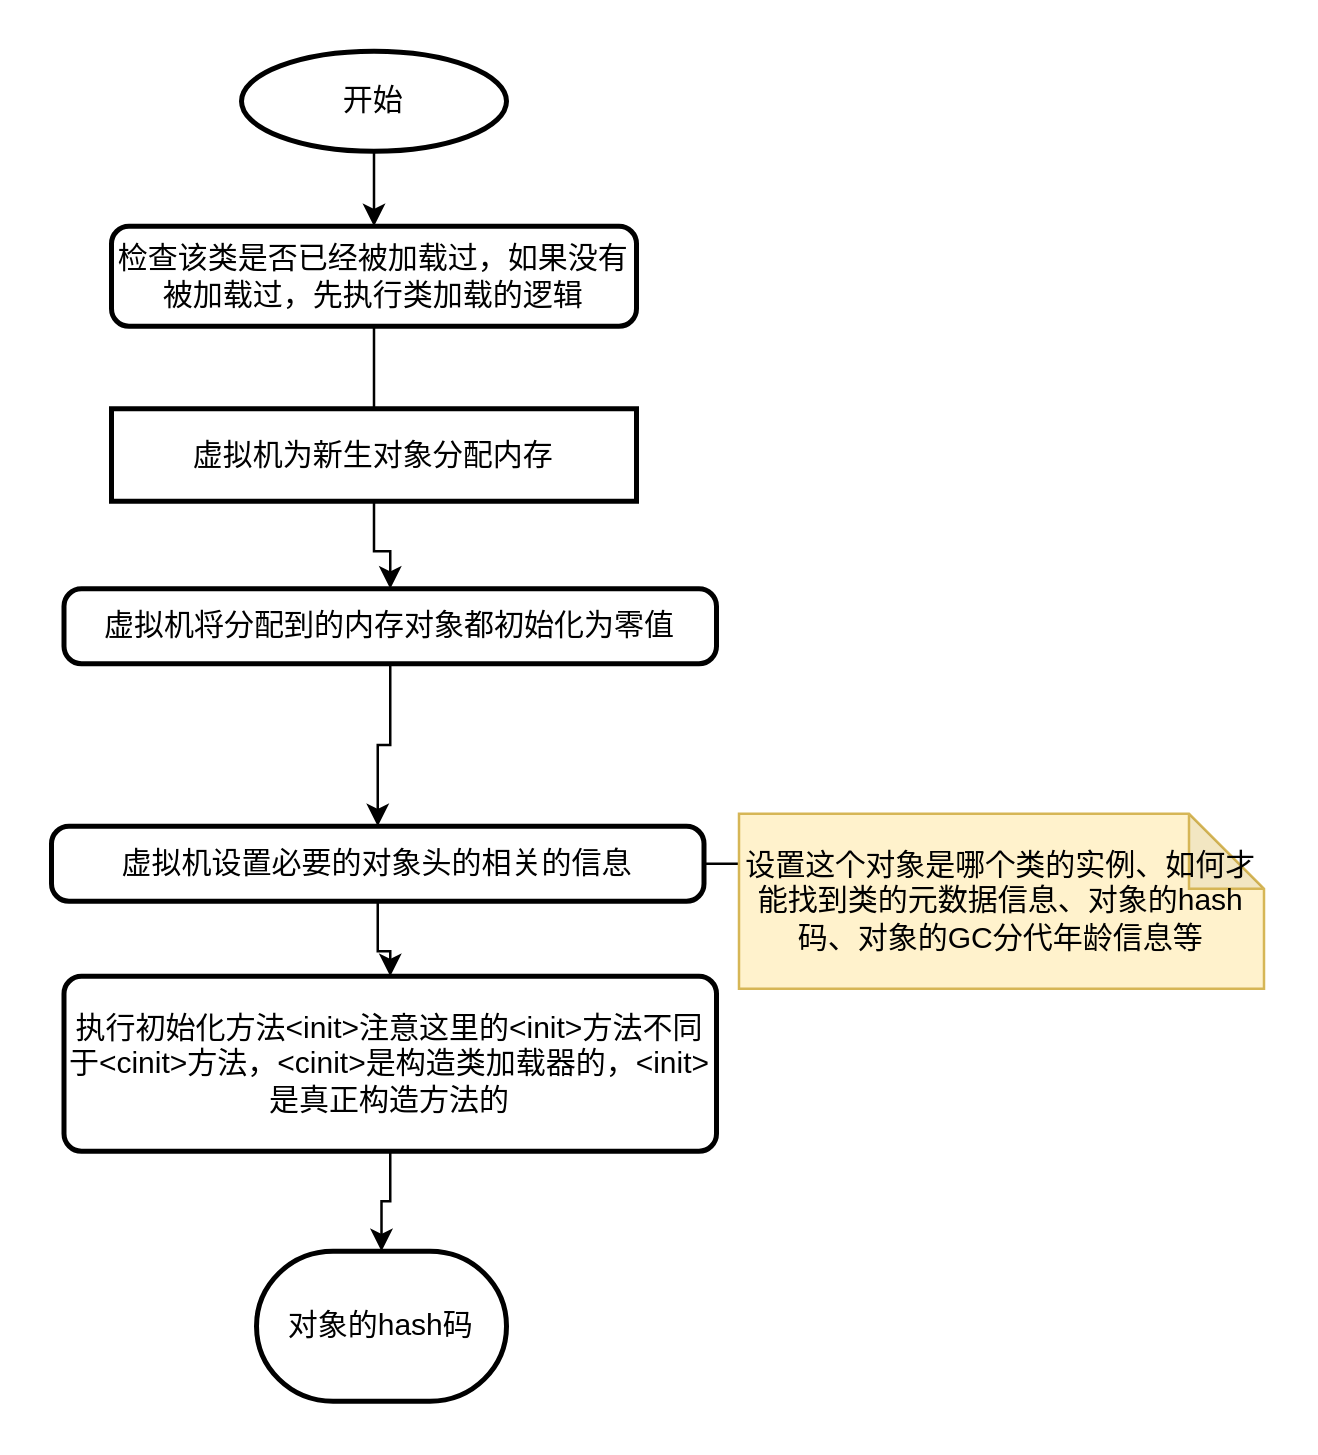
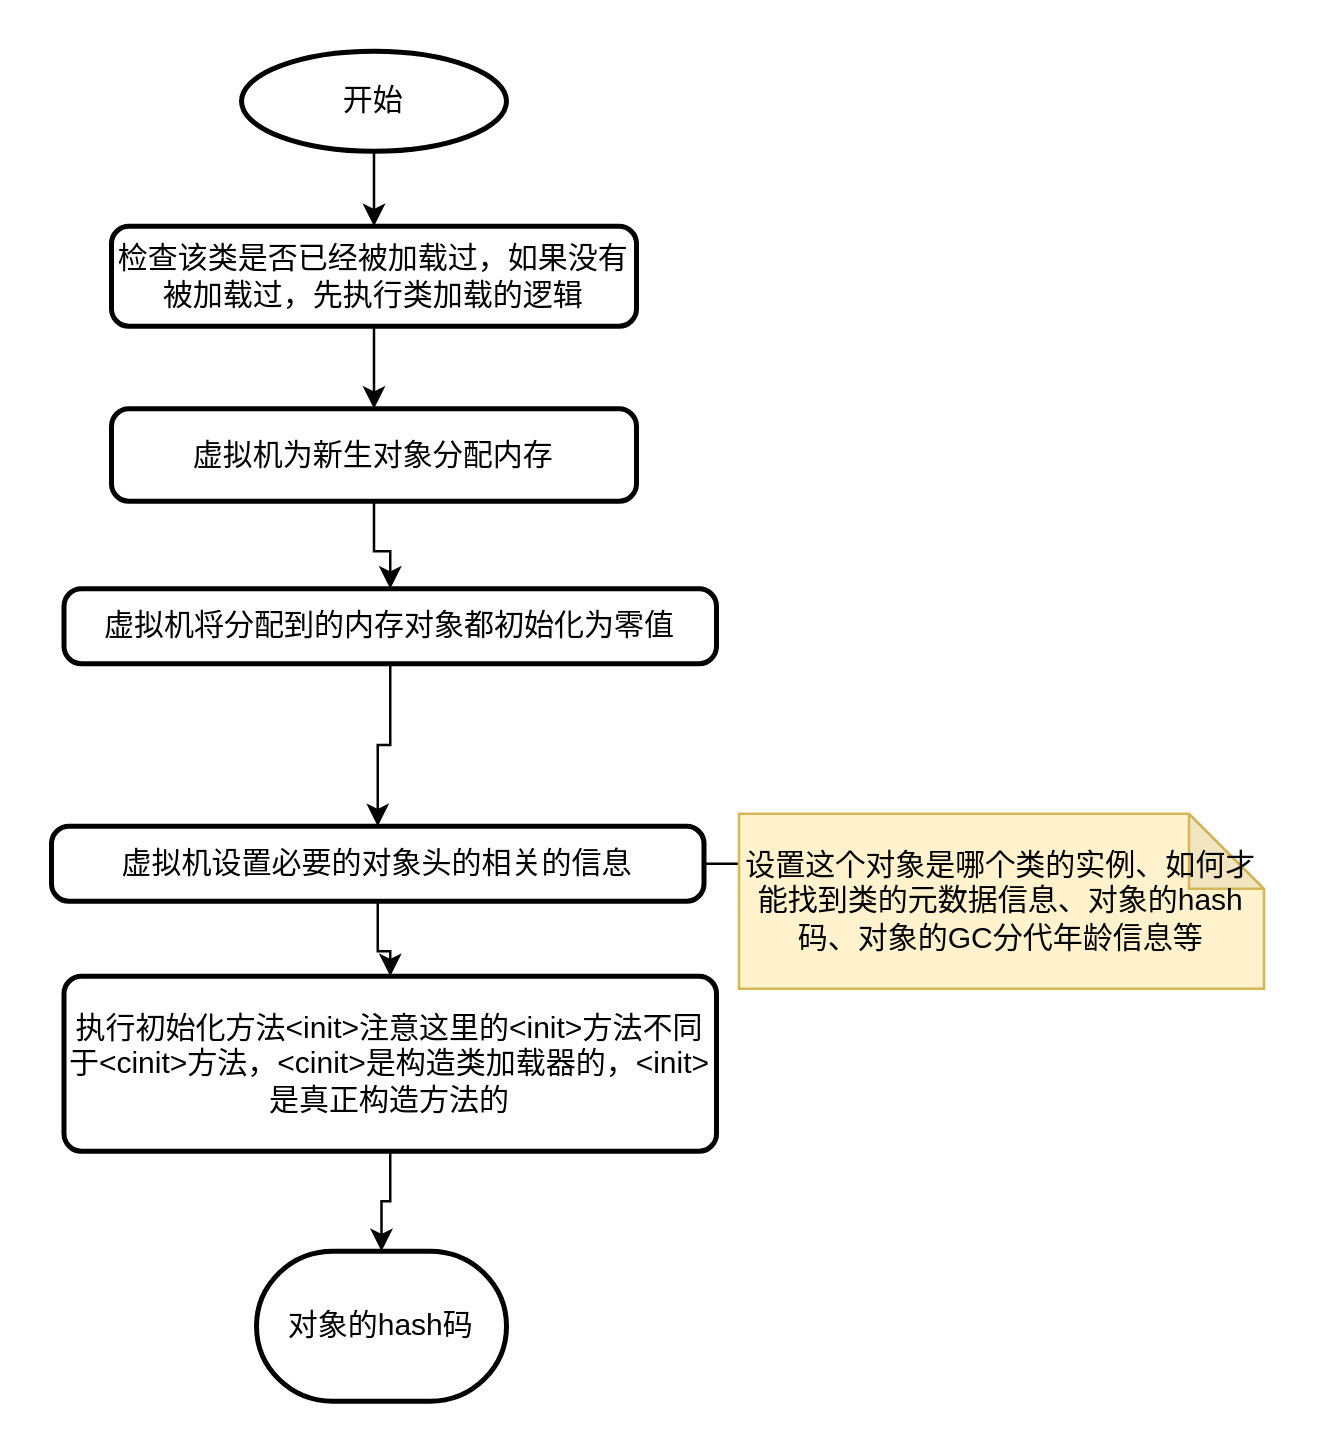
edge "检查该类是否已经被加载过，如果没有被加载过，先执行类加载的逻辑" -- "虚拟机为新生对象分配内存": arrowhead none -> classic
node "虚拟机为新生对象分配内存": shape rectangle -> rounded rectangle
